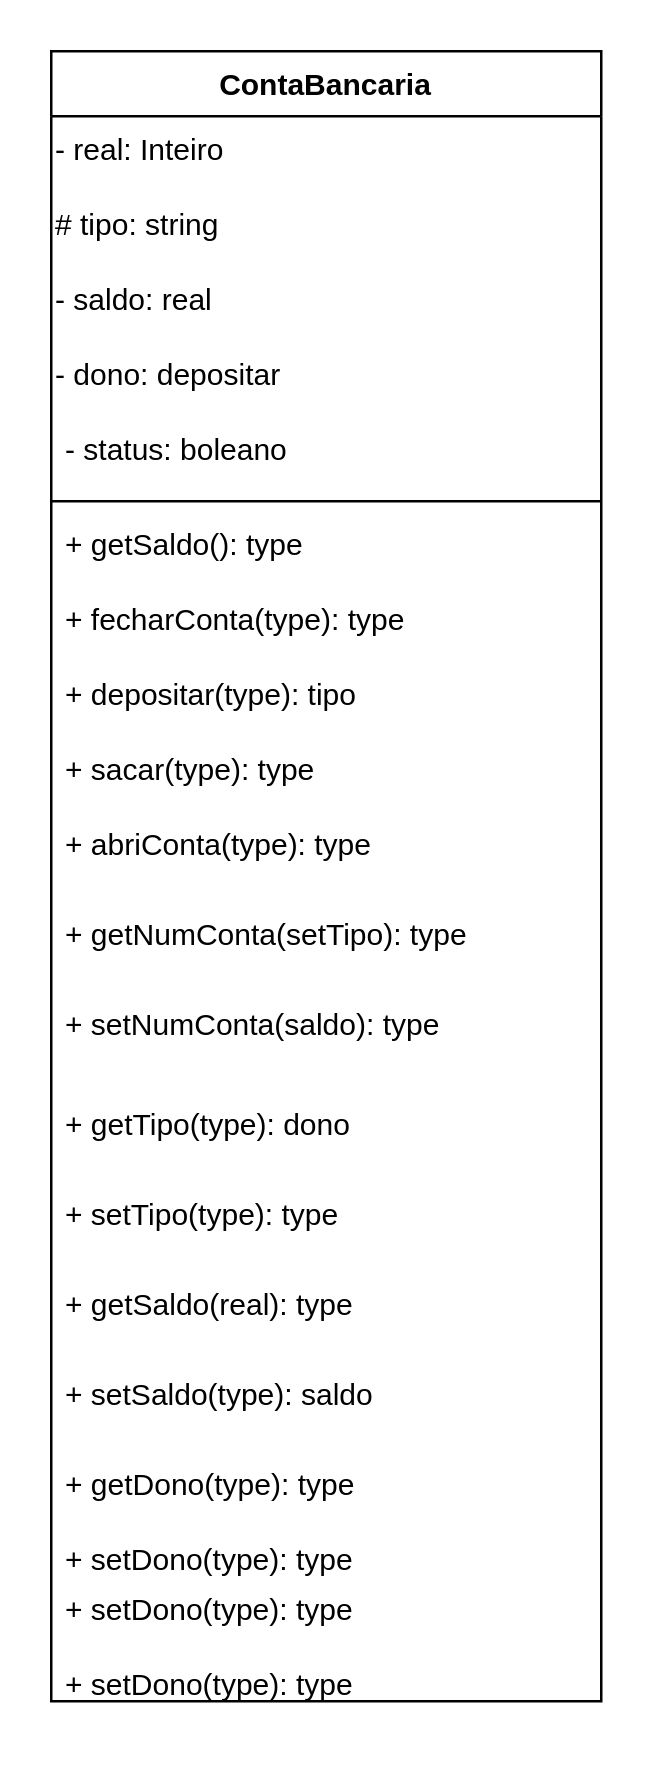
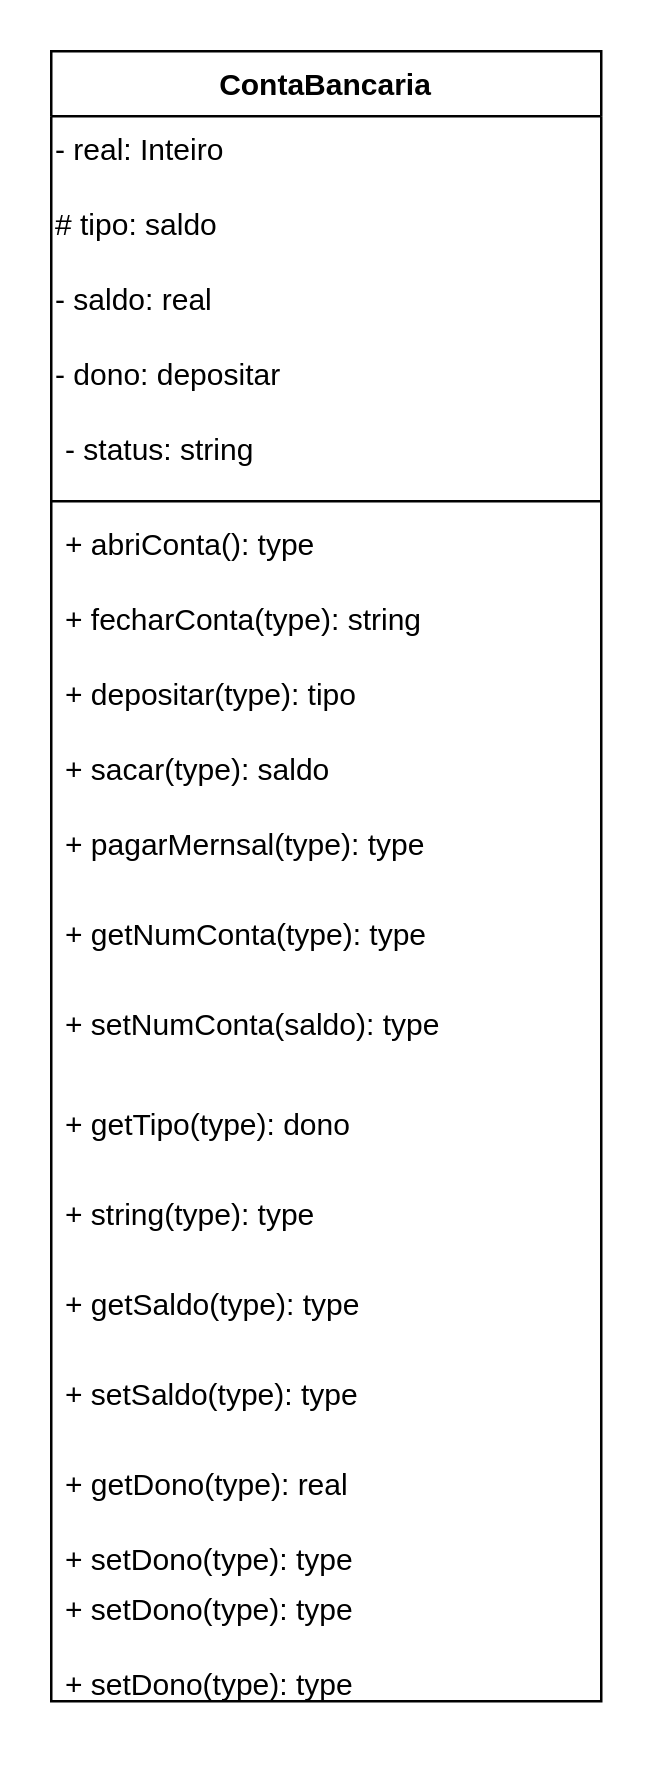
node "# tipo: string": label "# tipo: string" -> "# tipo: saldo"
node "- status: boleano": label "- status: boleano" -> "- status: string"
node "+ getSaldo(): type": label "+ getSaldo(): type" -> "+ abriConta(): type"
node "+ fecharConta(type): type": label "+ fecharConta(type): type" -> "+ fecharConta(type): string"
node "+ sacar(type): type": label "+ sacar(type): type" -> "+ sacar(type): saldo"
node "+ abriConta(type): type": label "+ abriConta(type): type" -> "+ pagarMernsal(type): type"
node "+ getNumConta(setTipo): type": label "+ getNumConta(setTipo): type" -> "+ getNumConta(type): type"
node "+ setTipo(type): type": label "+ setTipo(type): type" -> "+ string(type): type"
node "+ getSaldo(real): type": label "+ getSaldo(real): type" -> "+ getSaldo(type): type"
node "+ setSaldo(type): saldo": label "+ setSaldo(type): saldo" -> "+ setSaldo(type): type"
node "+ getDono(type): type": label "+ getDono(type): type" -> "+ getDono(type): real"
